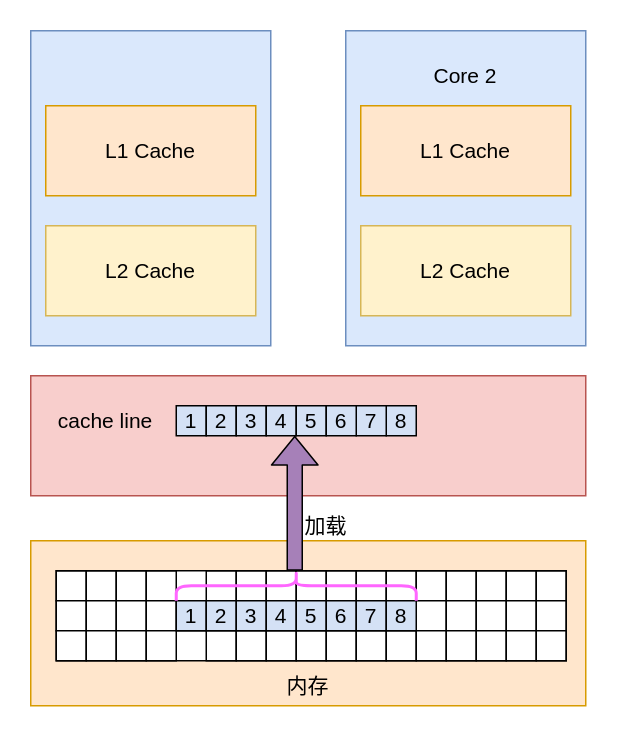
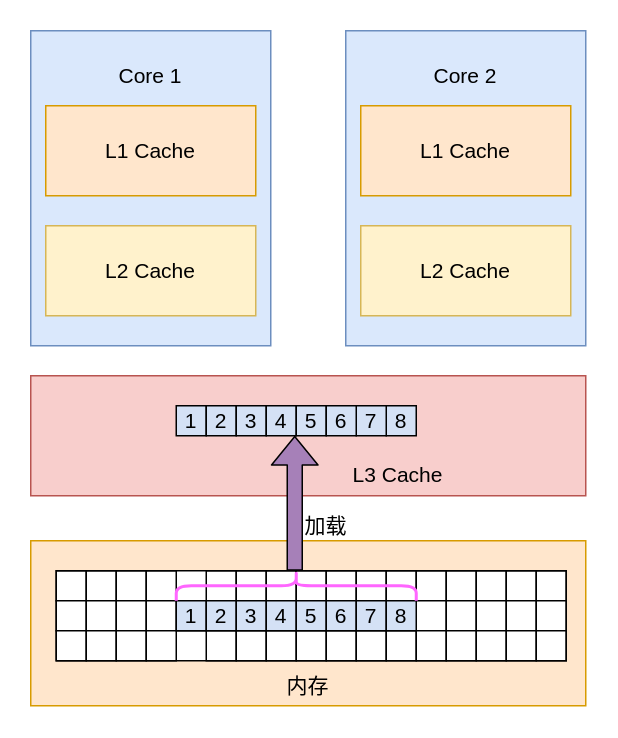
node "Core 1": added
node "cache line": removed
node "L3 Cache": added
